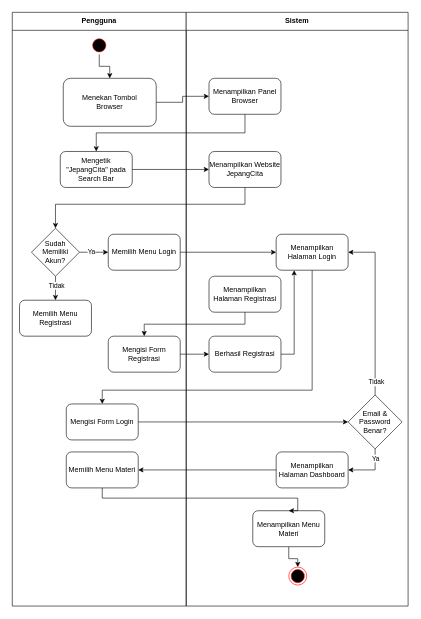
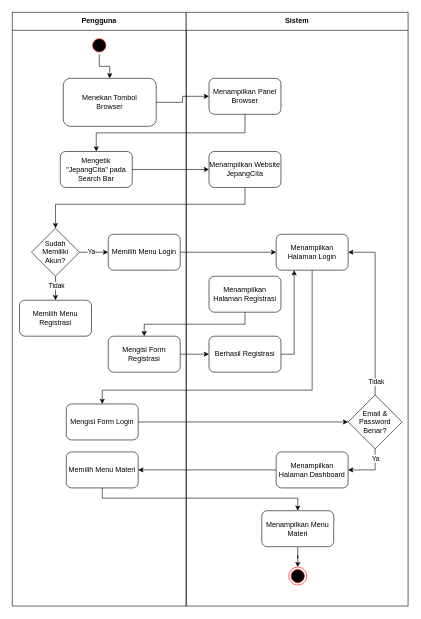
node "Menampilkan Menu Materi": moved (289, 529) -> (298, 529)
